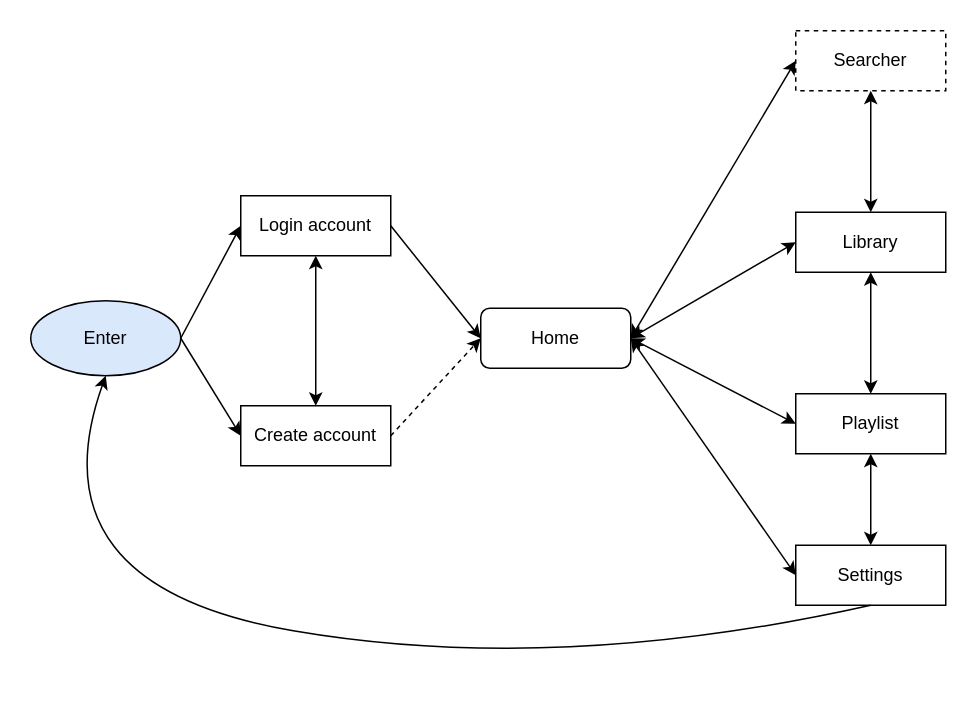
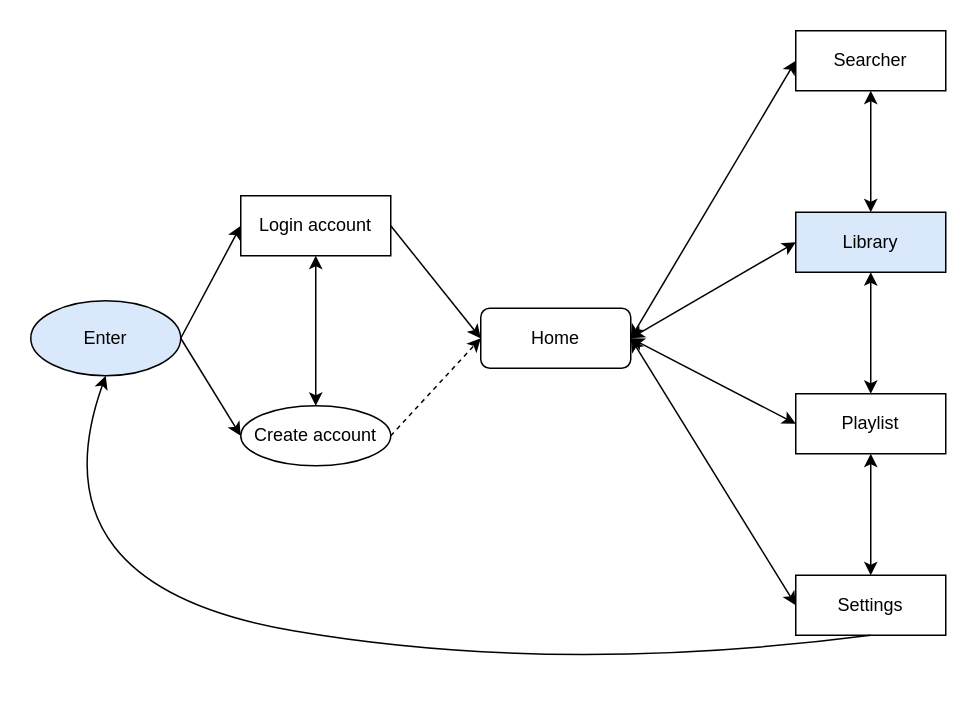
node "Searcher": style dashed -> solid
node "Library": fillcolor #ffffff -> #dae8fc
node "Create account": shape rectangle -> ellipse
node "Settings": moved (871, 575) -> (871, 605)
